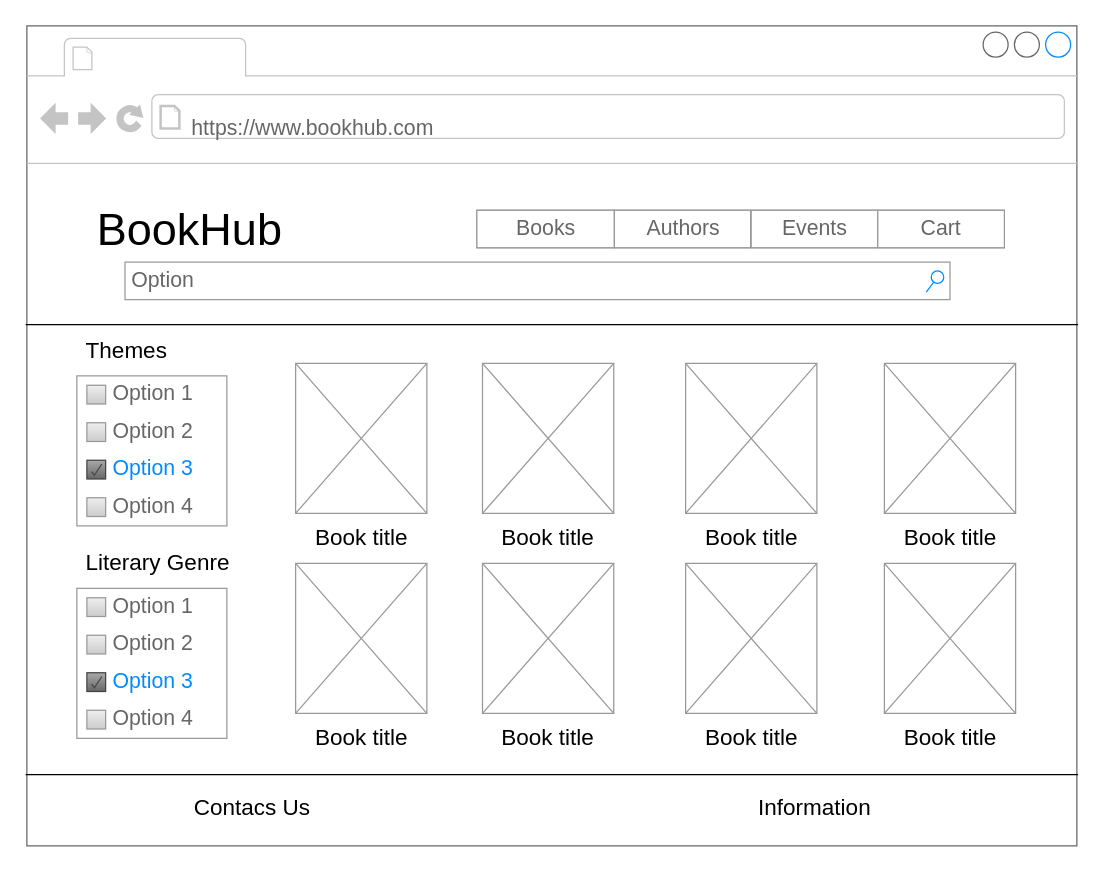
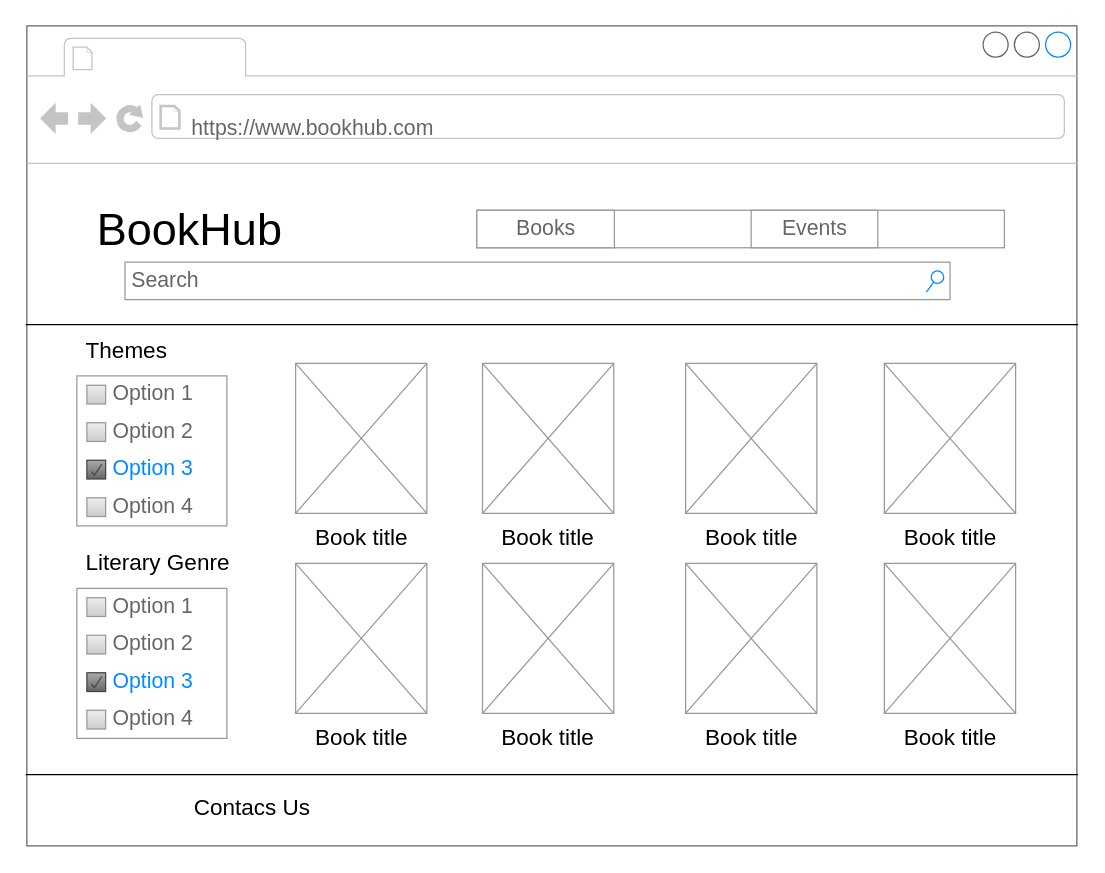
node "Authors": removed
node "Cart": removed
node "Option": label "Option" -> "Search"
node "Information": removed
